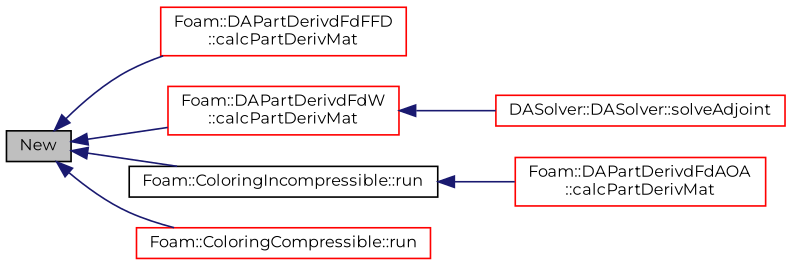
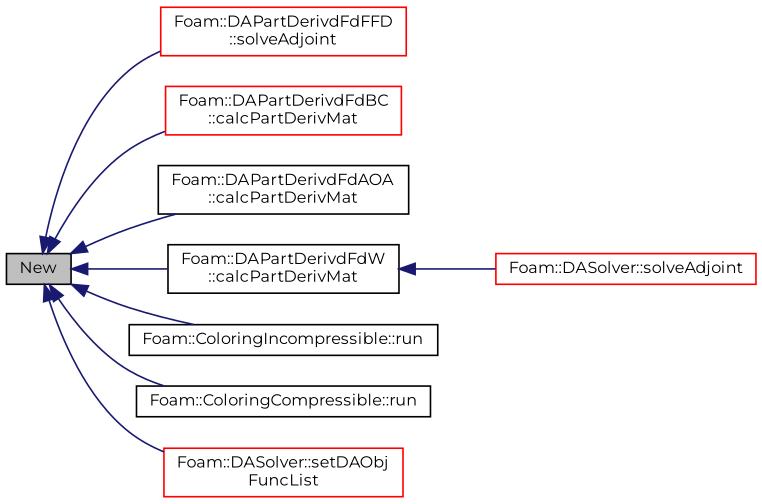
node "Foam::DAPartDerivdFdFFD ::calcPartDerivMat": label "Foam::DAPartDerivdFdFFD ::calcPartDerivMat" -> "Foam::DAPartDerivdFdFFD ::solveAdjoint"
node "Foam::DAPartDerivdFdW ::calcPartDerivMat": color red -> black
node "Foam::DAPartDerivdFdBC ::calcPartDerivMat": added
node "DASolver::DASolver::solveAdjoint": label "DASolver::DASolver::solveAdjoint" -> "Foam::DASolver::solveAdjoint"
edge "Foam::DAPartDerivdFdAOA ::calcPartDerivMat" -> "Foam::ColoringIncompressible::run": now "Foam::DAPartDerivdFdAOA ::calcPartDerivMat" -> "New"
node "Foam::DAPartDerivdFdAOA ::calcPartDerivMat": color red -> black
node "Foam::ColoringCompressible::run": color red -> black
node "Foam::DASolver::setDAObj FuncList": added
